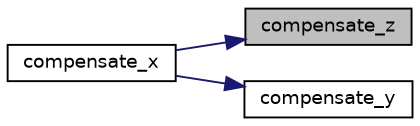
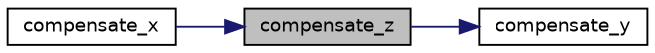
edge "compensate_x" -> "compensate_y": now "compensate_z" -> "compensate_y"
